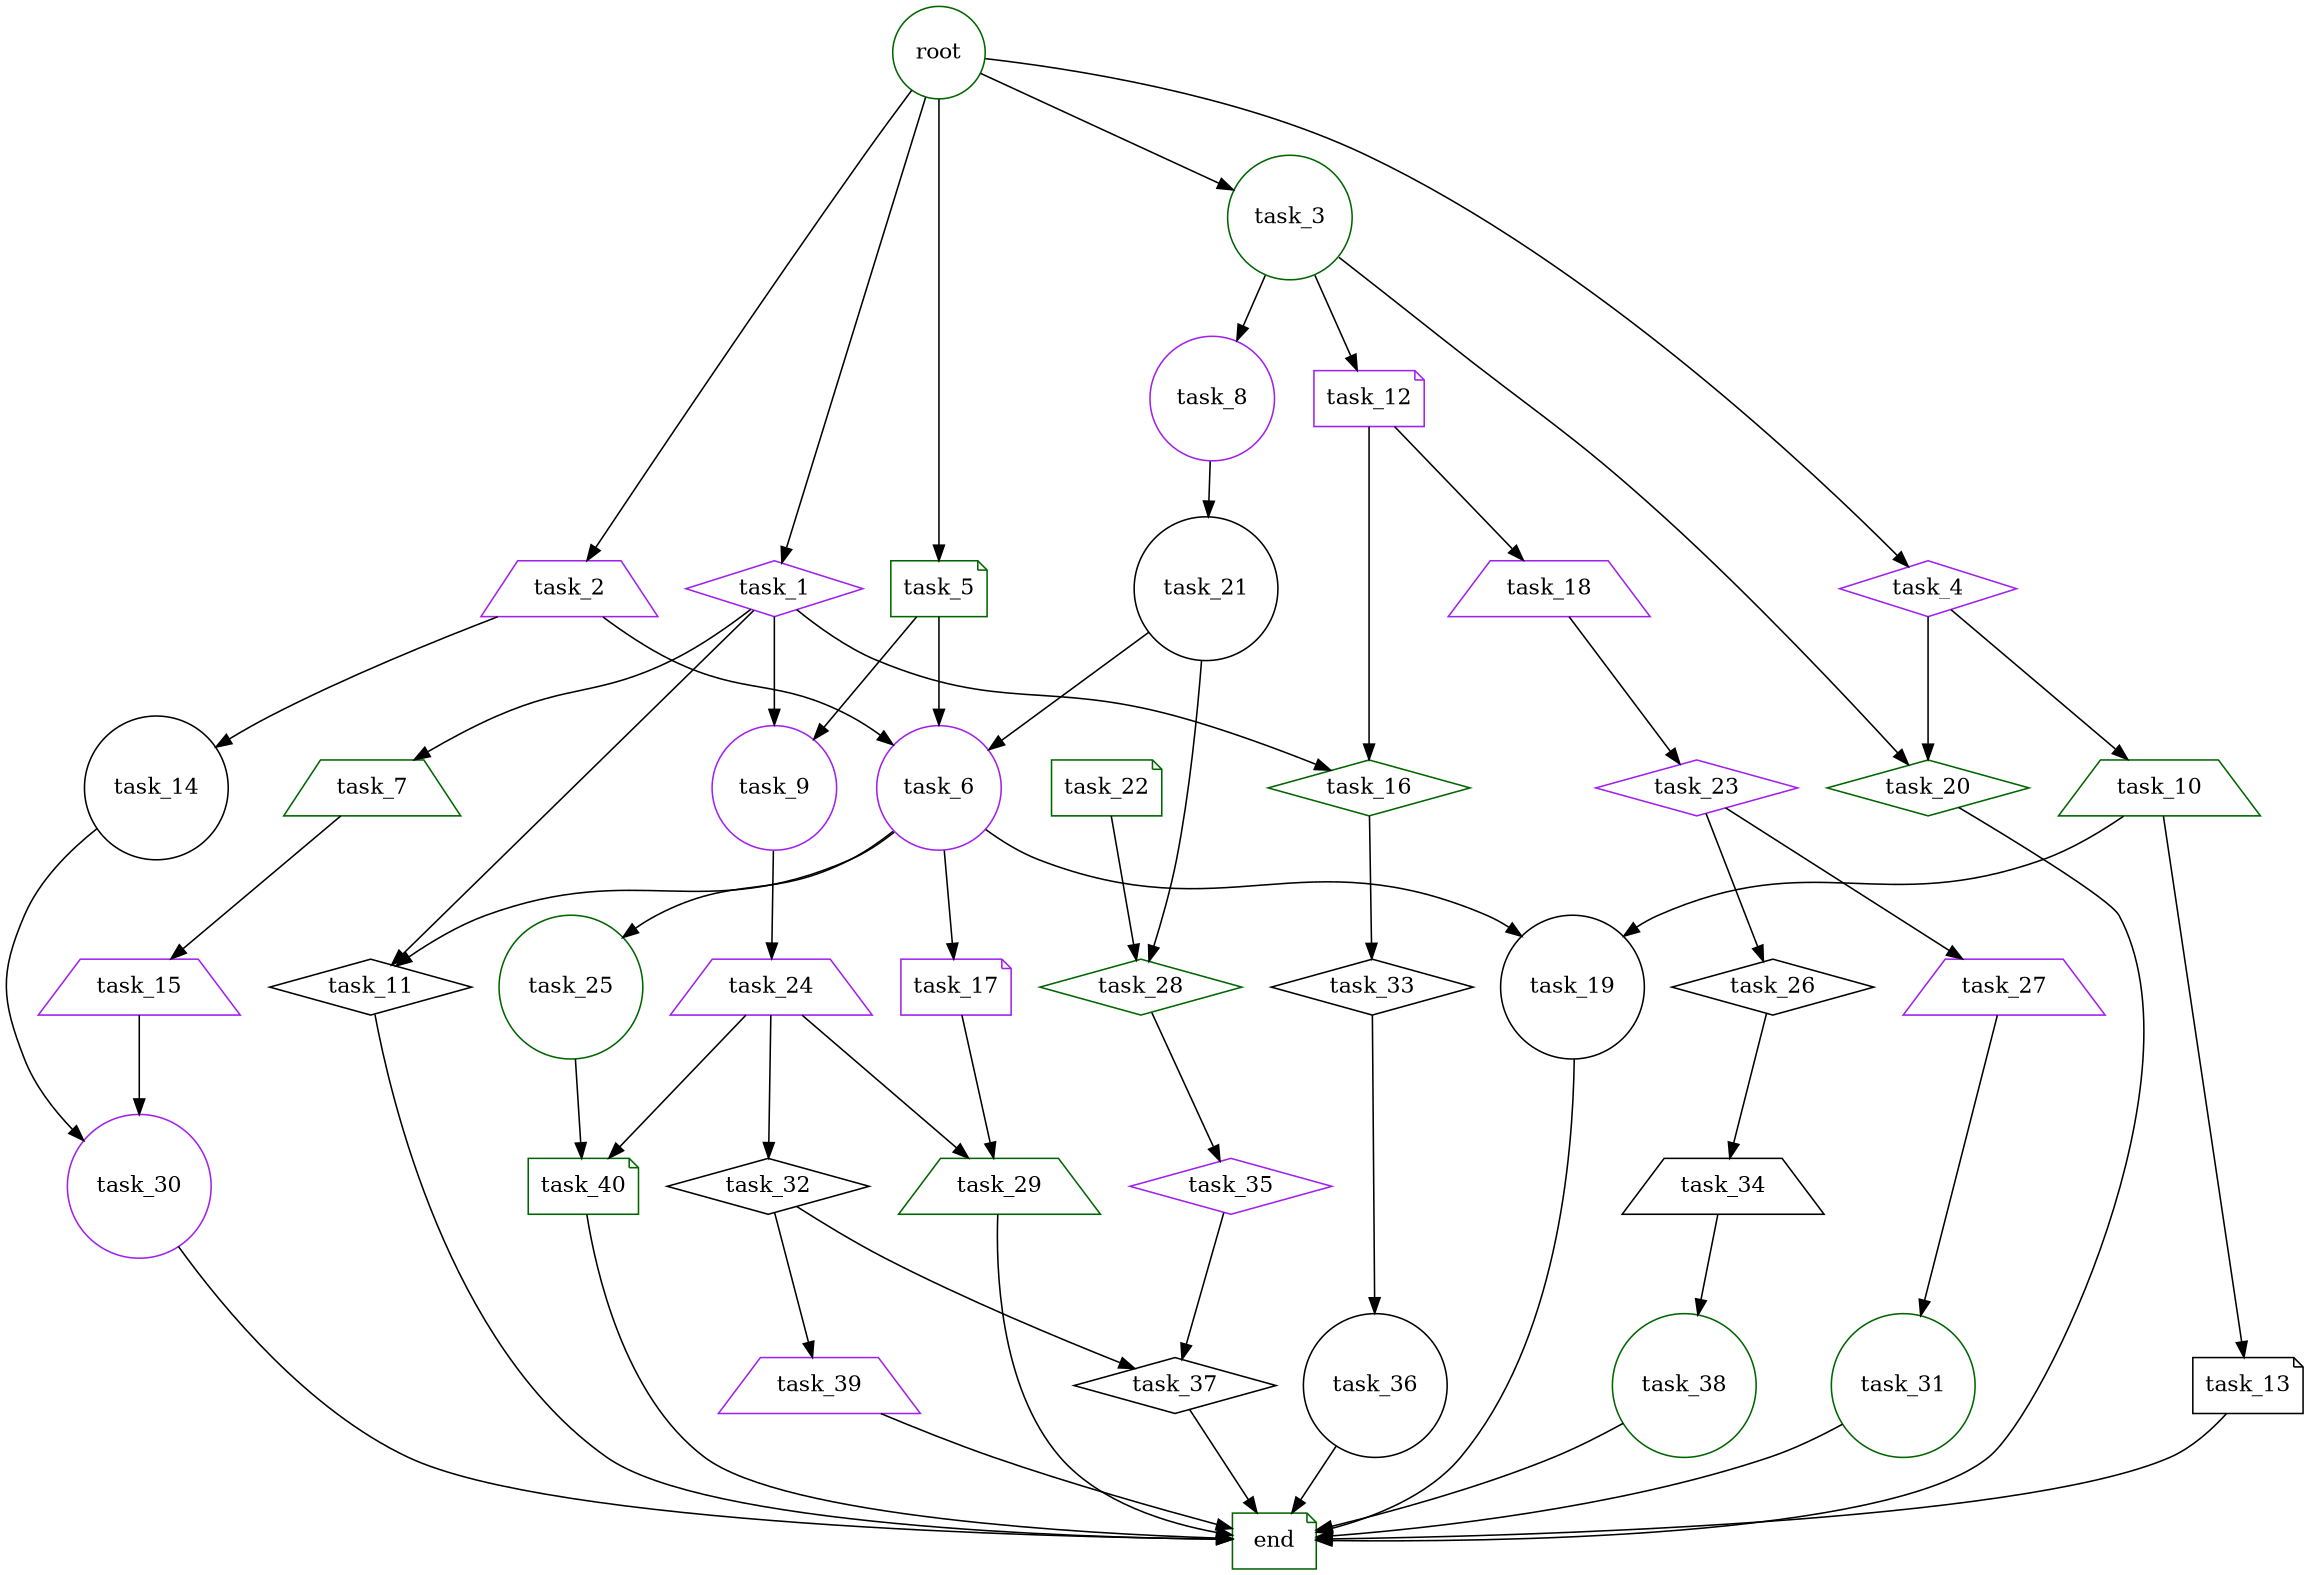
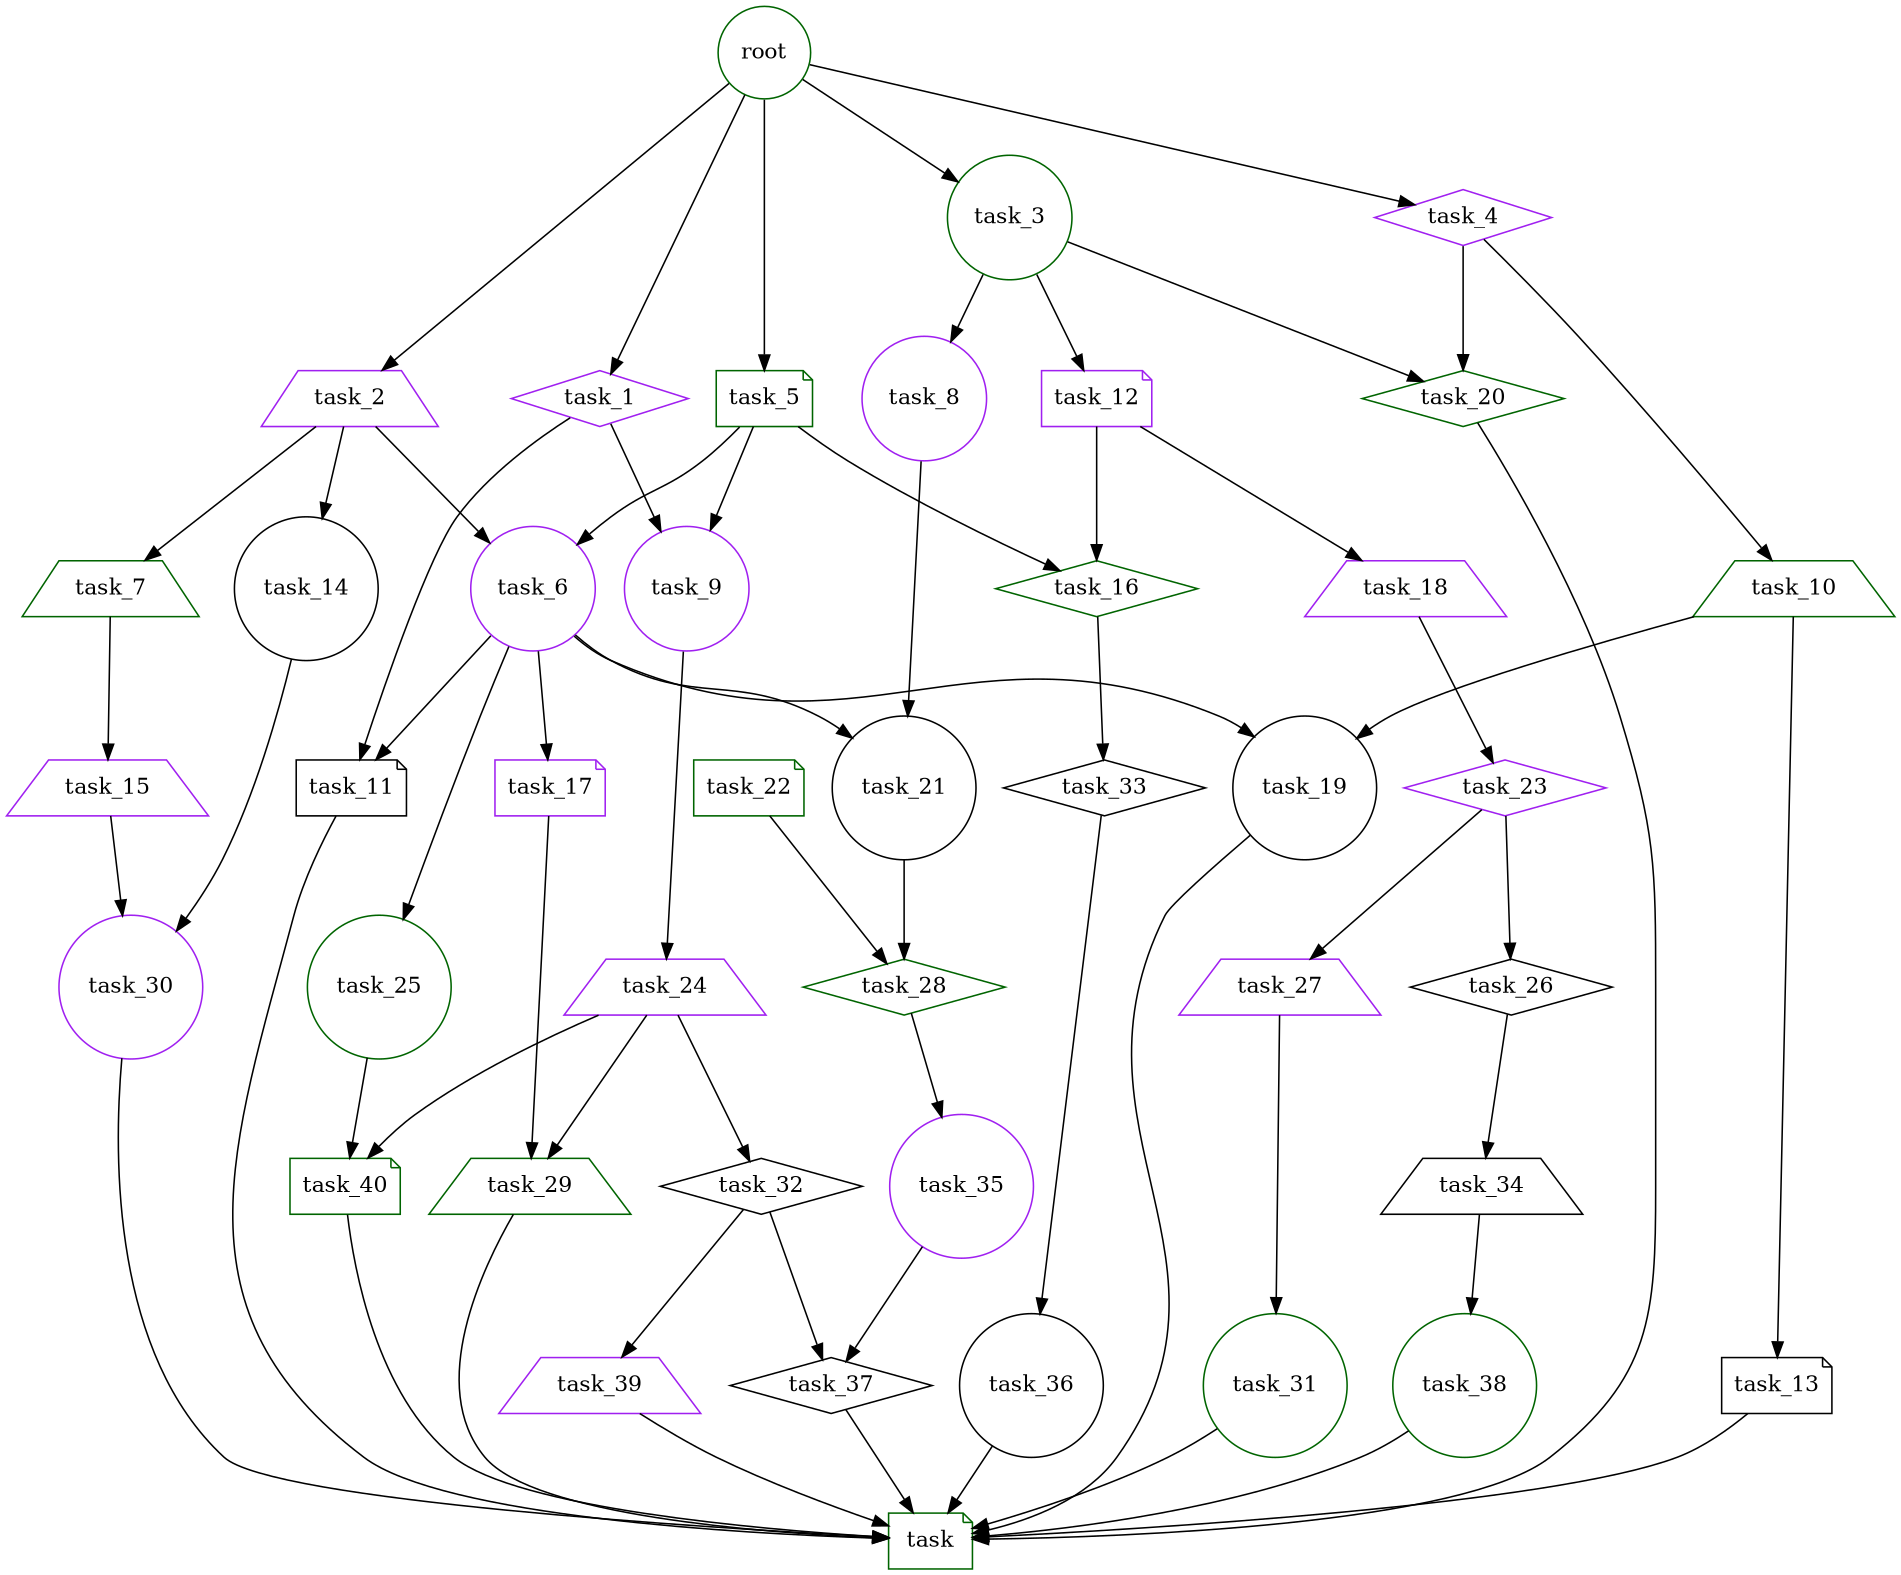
edge "task_21" -> "task_6": reversed
edge "task_1" -> "task_7": now "task_2" -> "task_7"
edge "task_1" -> "task_16": now "task_5" -> "task_16"
node "task_11": shape diamond -> note
node "task_35": shape diamond -> circle
node "end": label "end" -> "task"
